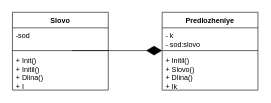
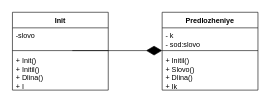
node "Slovo": label "Slovo" -> "Init"
node "-sod": label "-sod" -> "-slovo"
